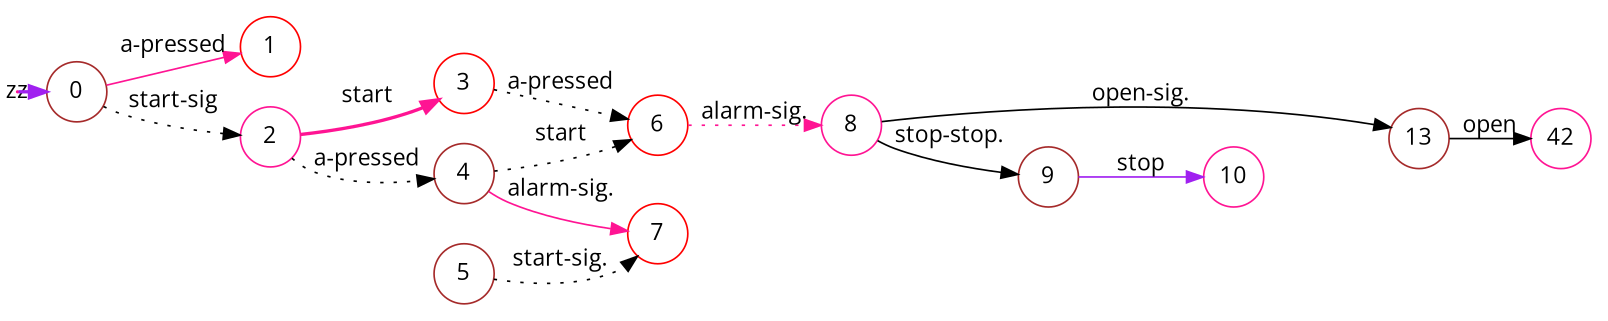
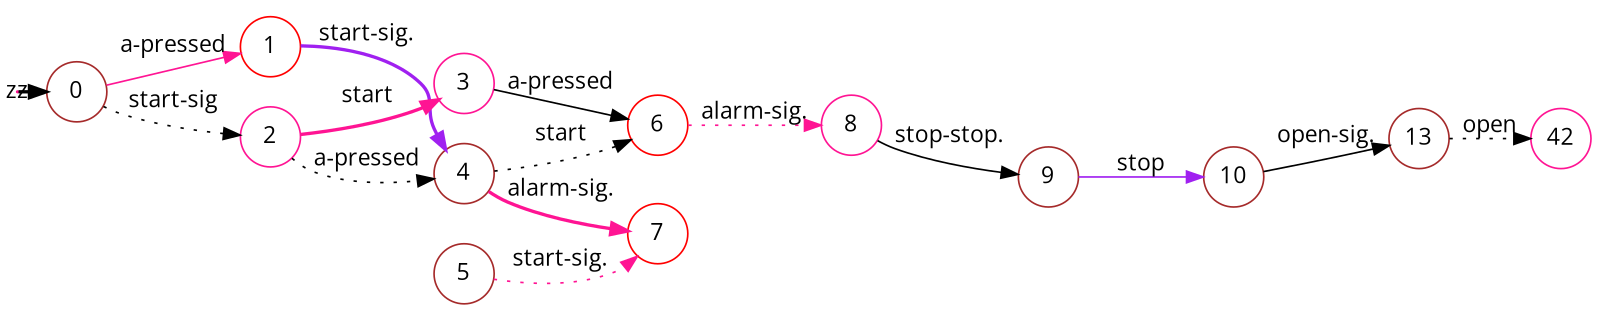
edge "1" -> "4": added, label "start-sig."
node "3": color red -> deeppink
edge "zz" -> "0": color purple -> black
edge "3" -> "6": style dotted -> solid
edge "8" -> "13": now "10" -> "13"
edge "13" -> "42": style solid -> dotted
node "10": color deeppink -> brown
edge "4" -> "7": style solid -> bold
edge "5" -> "7": color black -> deeppink
